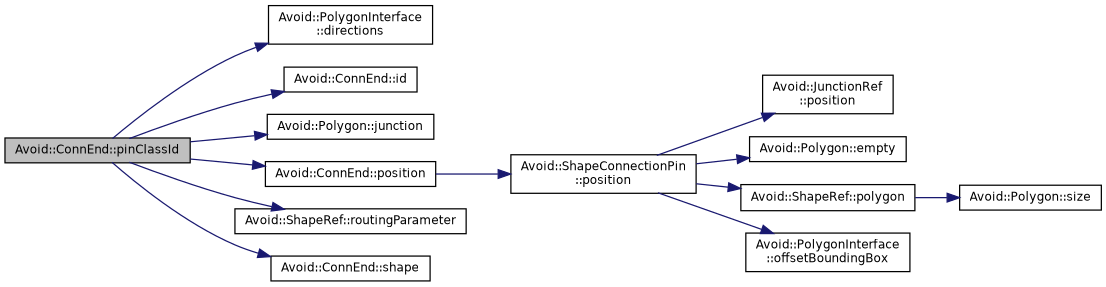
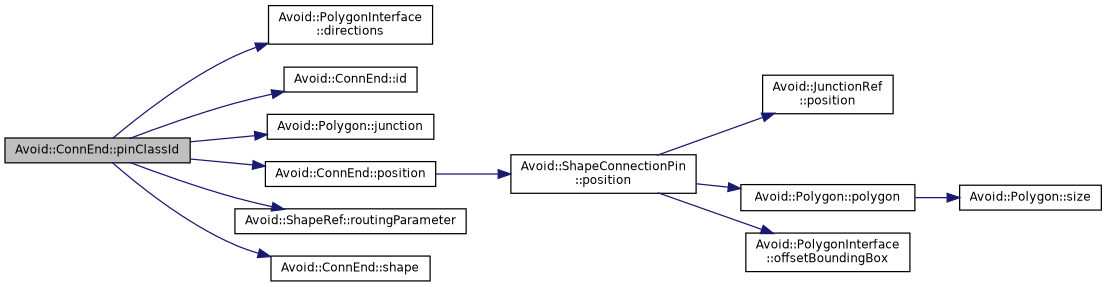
node "Avoid::Polygon::empty": removed
node "Avoid::ShapeRef::polygon": label "Avoid::ShapeRef::polygon" -> "Avoid::Polygon::polygon"
